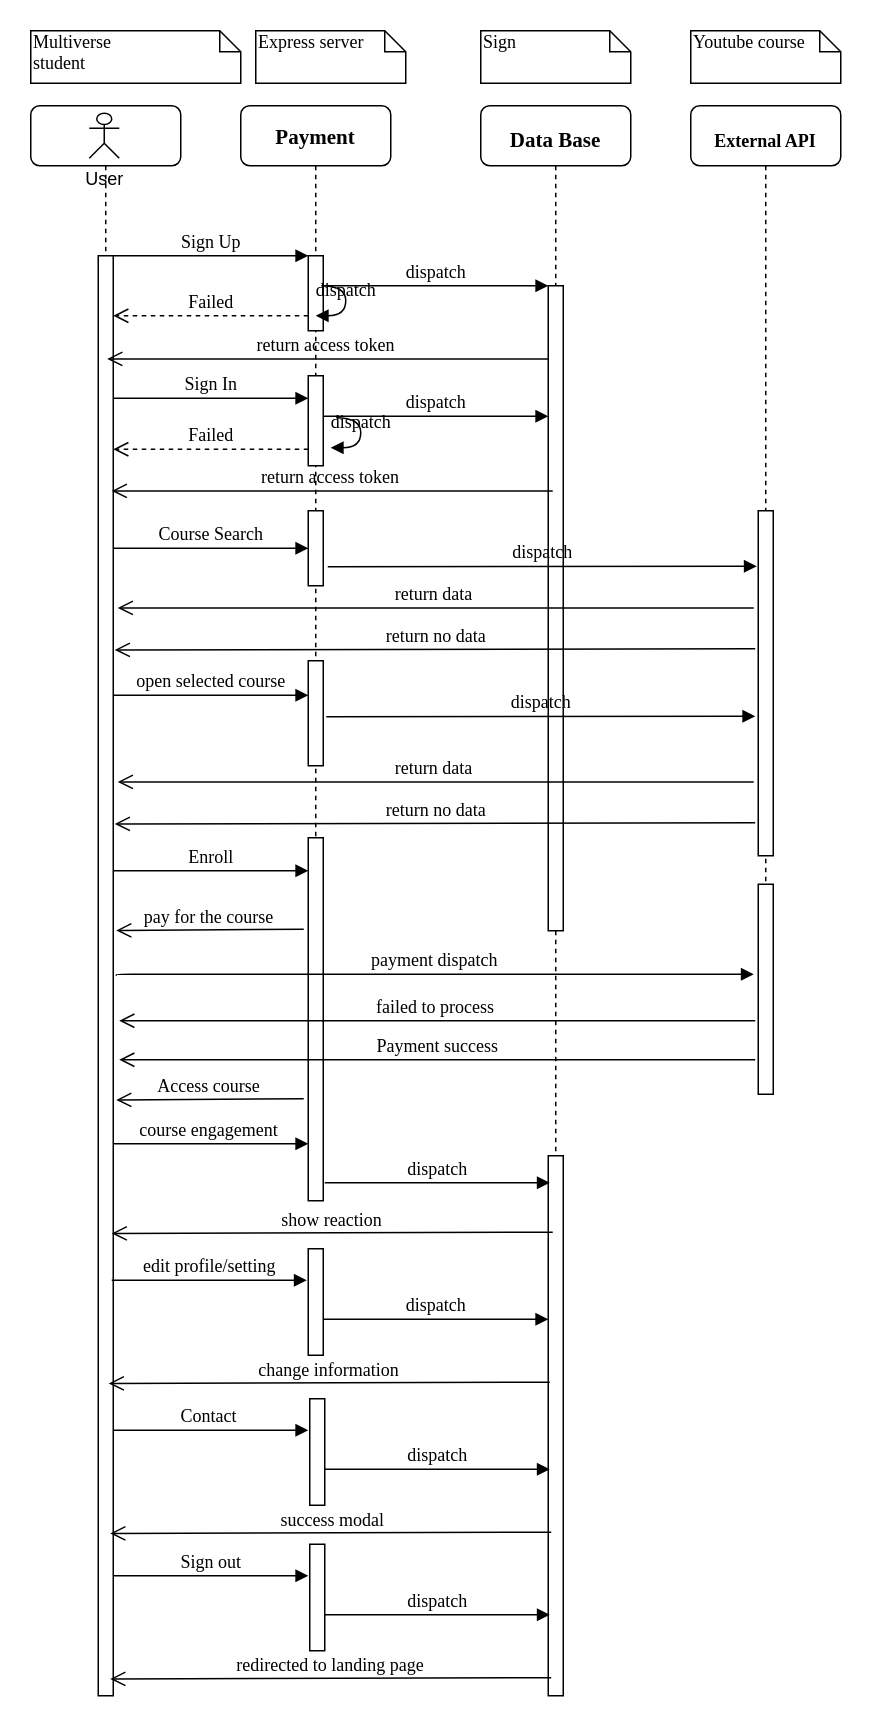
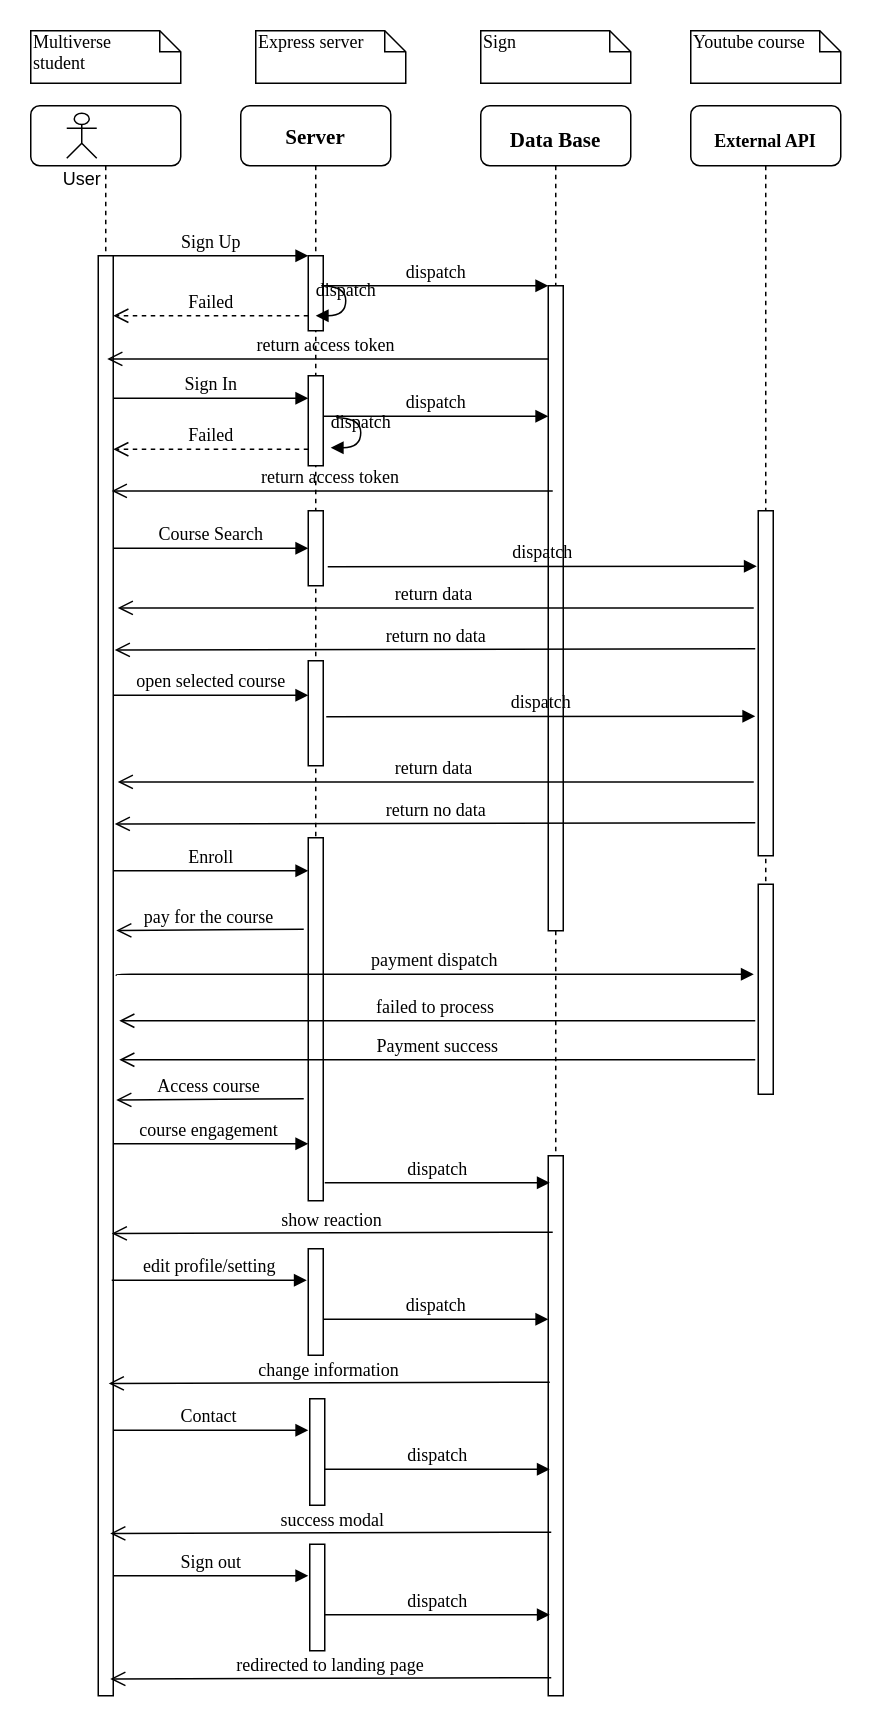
node "Multiverse student": size 210x53 -> 150x53
node "User": moved (104, 136) -> (82, 136)
node "Payment": label "Payment" -> "Server"
